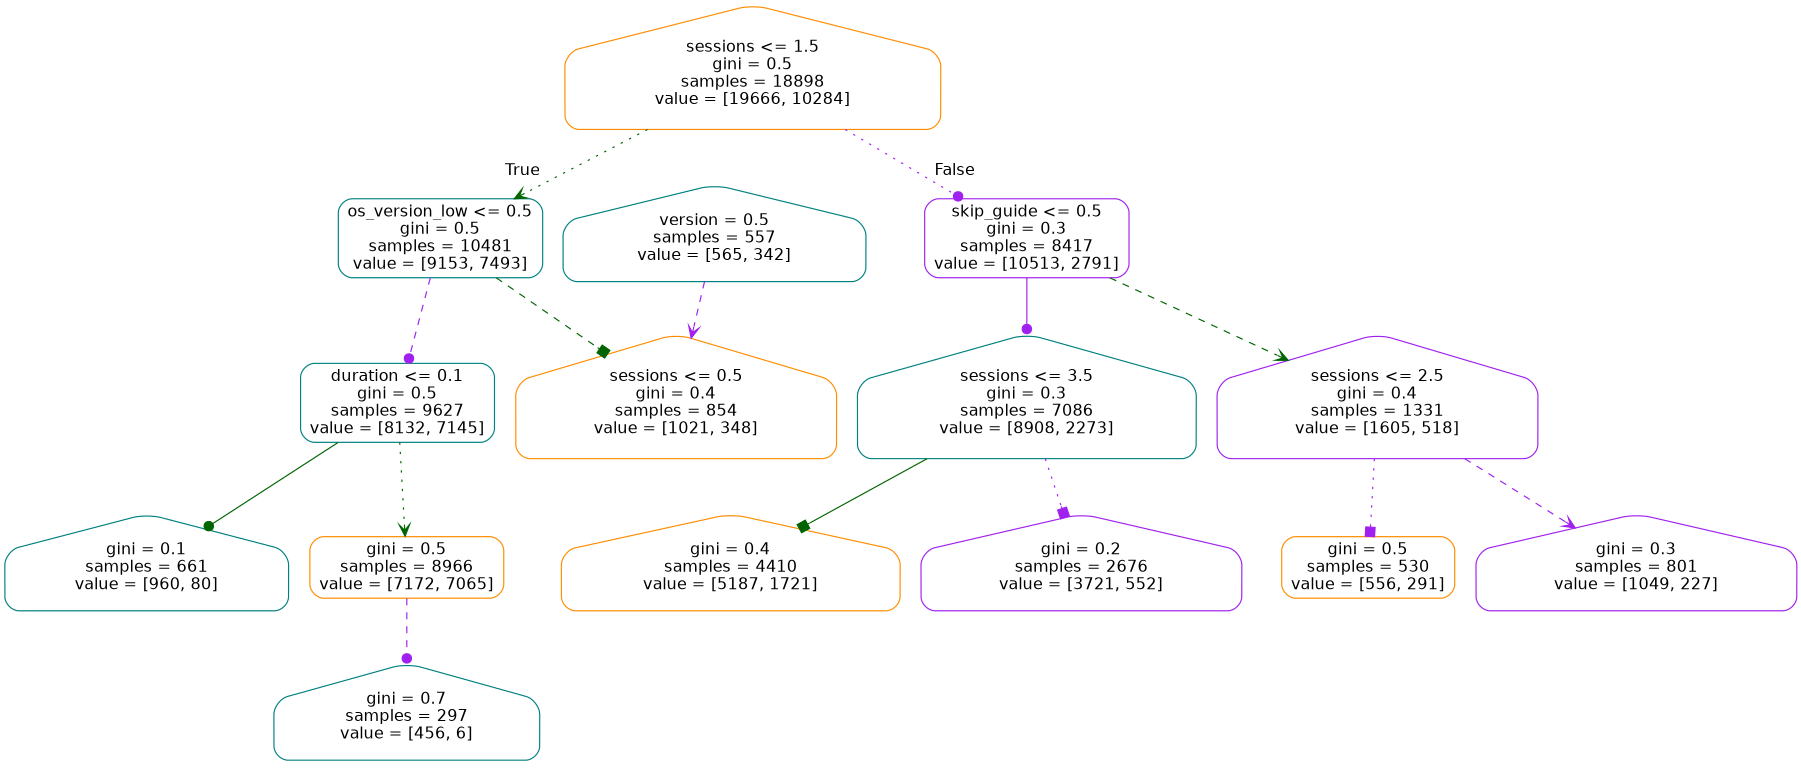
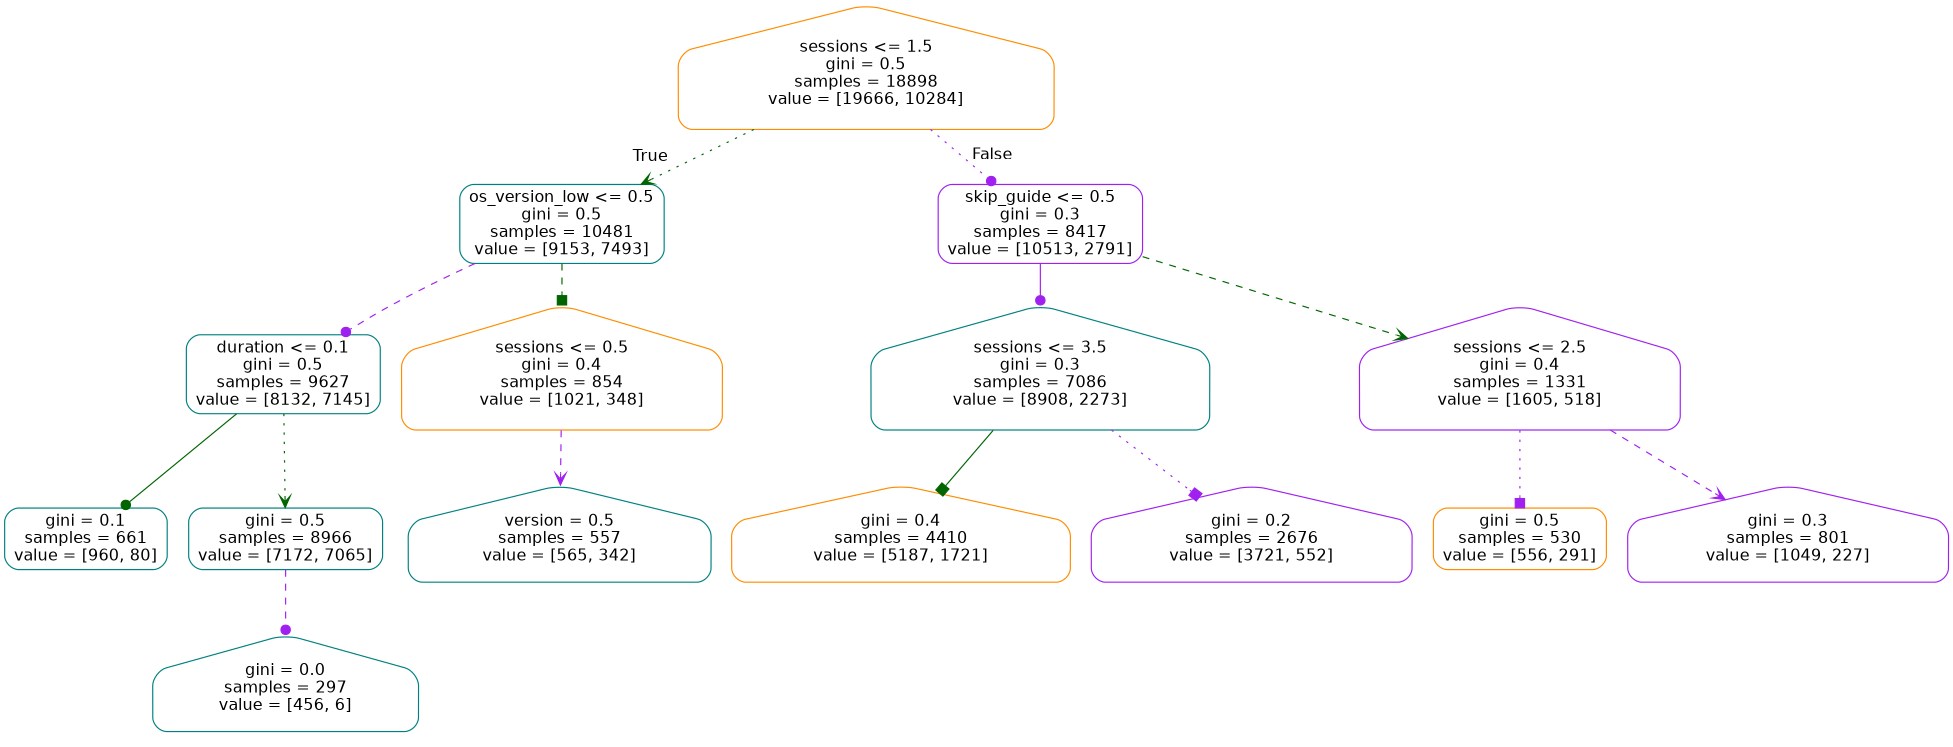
edge "version = 0.5 samples = 557 value = [565, 342]" -> "sessions <= 0.5 gini = 0.4 samples = 854 value = [1021, 348]": reversed
node "gini = 0.1 samples = 661 value = [960, 80]": shape house -> box
node "gini = 0.5 samples = 8966 value = [7172, 7065]": color darkorange -> teal
node "gini = 0.7 samples = 297 value = [456, 6]": label "gini = 0.7 samples = 297 value = [456, 6]" -> "gini = 0.0 samples = 297 value = [456, 6]"
